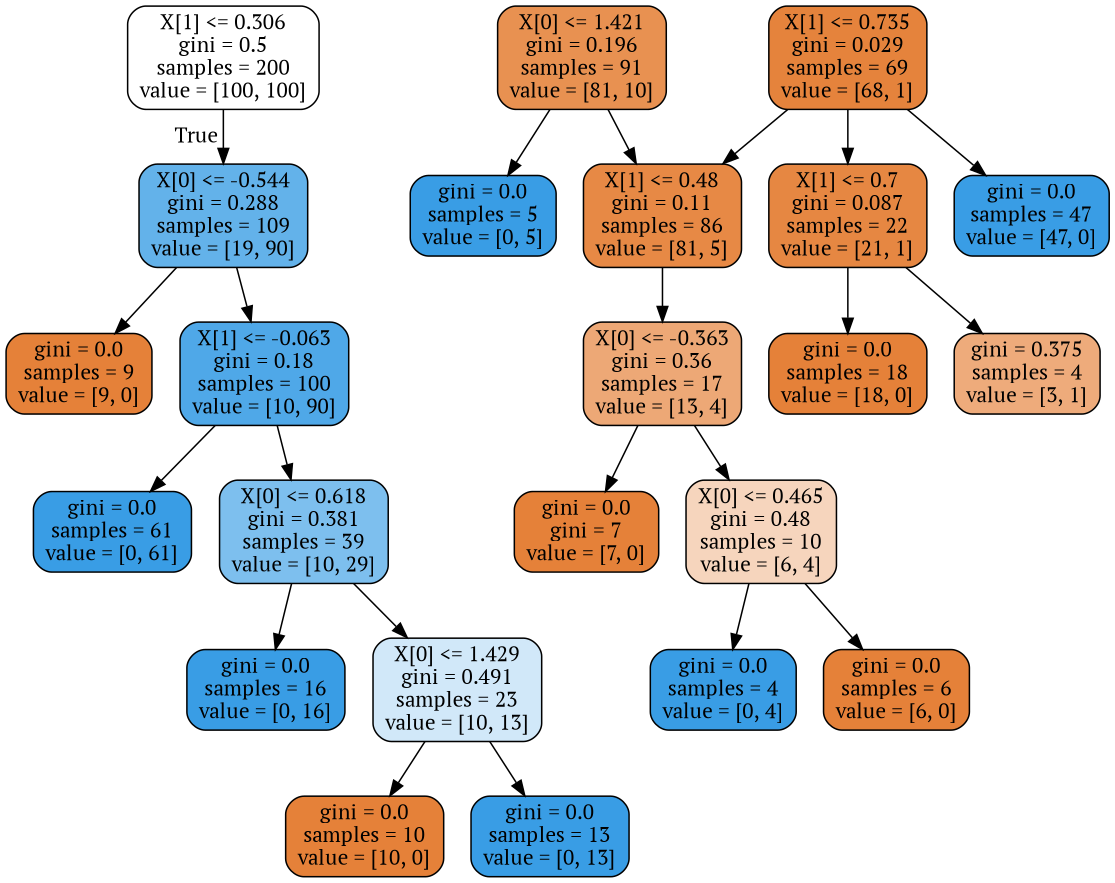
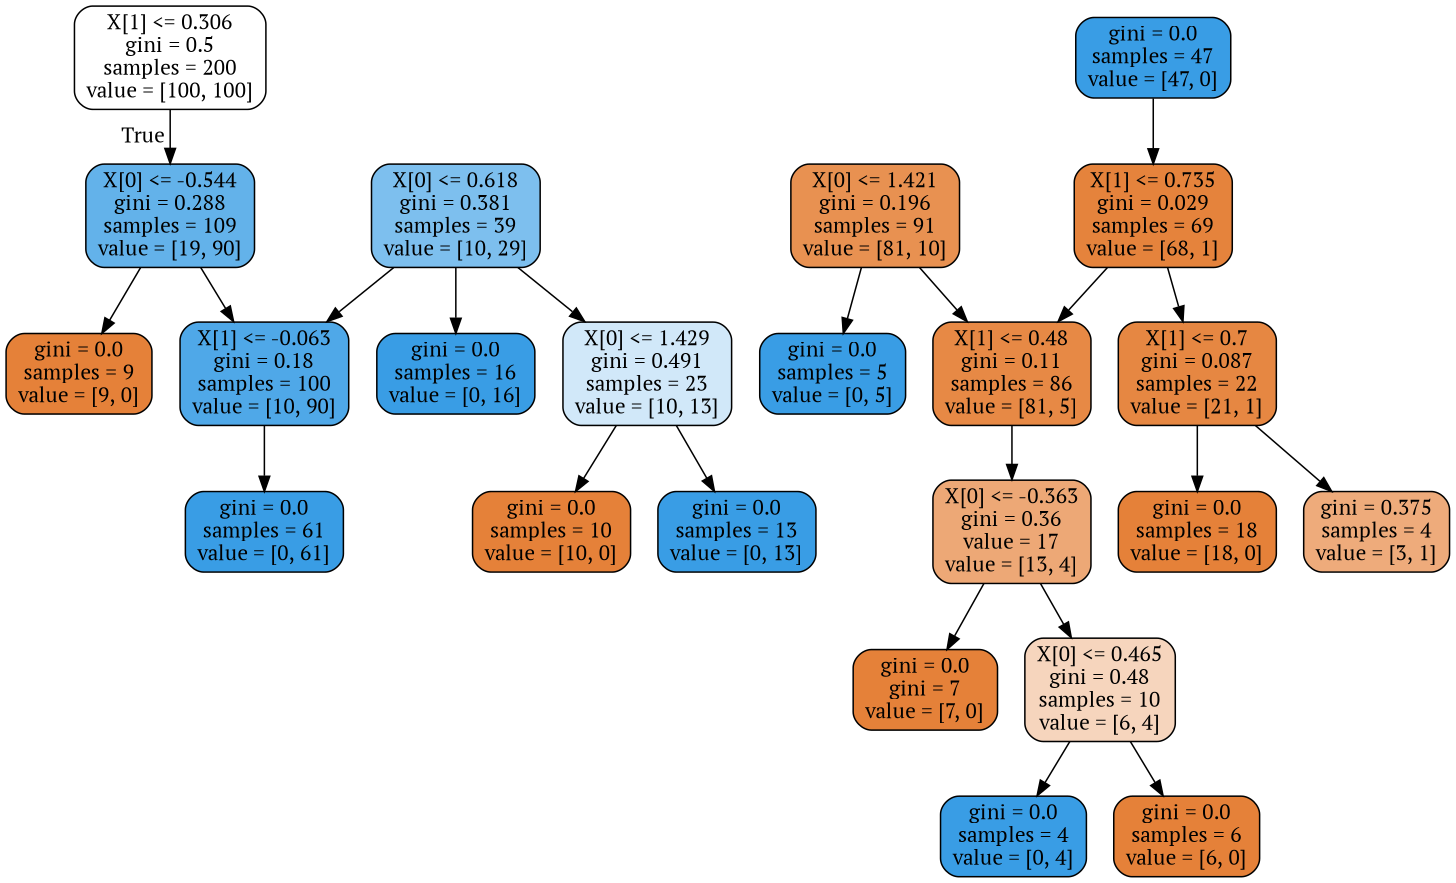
edge "X[1] <= 0.735 gini = 0.029 samples = 69 value = [68, 1]" -> "gini = 0.0 samples = 47 value = [47, 0]": reversed
node "X[0] <= -0.363 gini = 0.36 samples = 17 value = [13, 4]": label "X[0] <= -0.363 gini = 0.36 samples = 17 value = [13, 4]" -> "X[0] <= -0.363 gini = 0.36 value = 17 value = [13, 4]"
edge "X[1] <= -0.063 gini = 0.18 samples = 100 value = [10, 90]" -> "X[0] <= 0.618 gini = 0.381 samples = 39 value = [10, 29]": reversed
